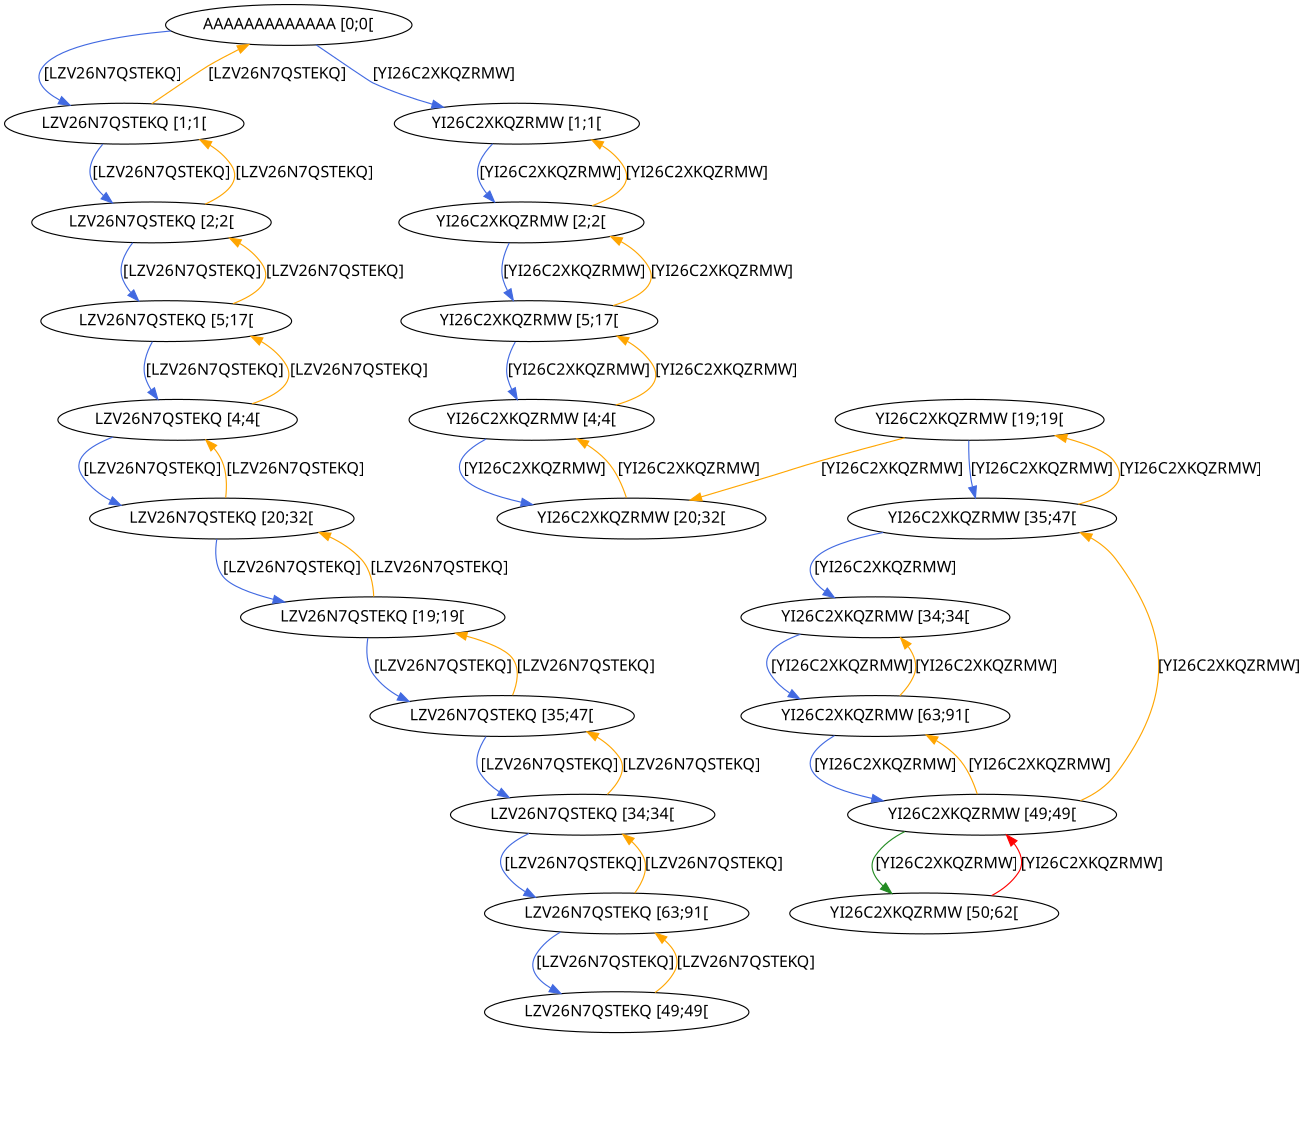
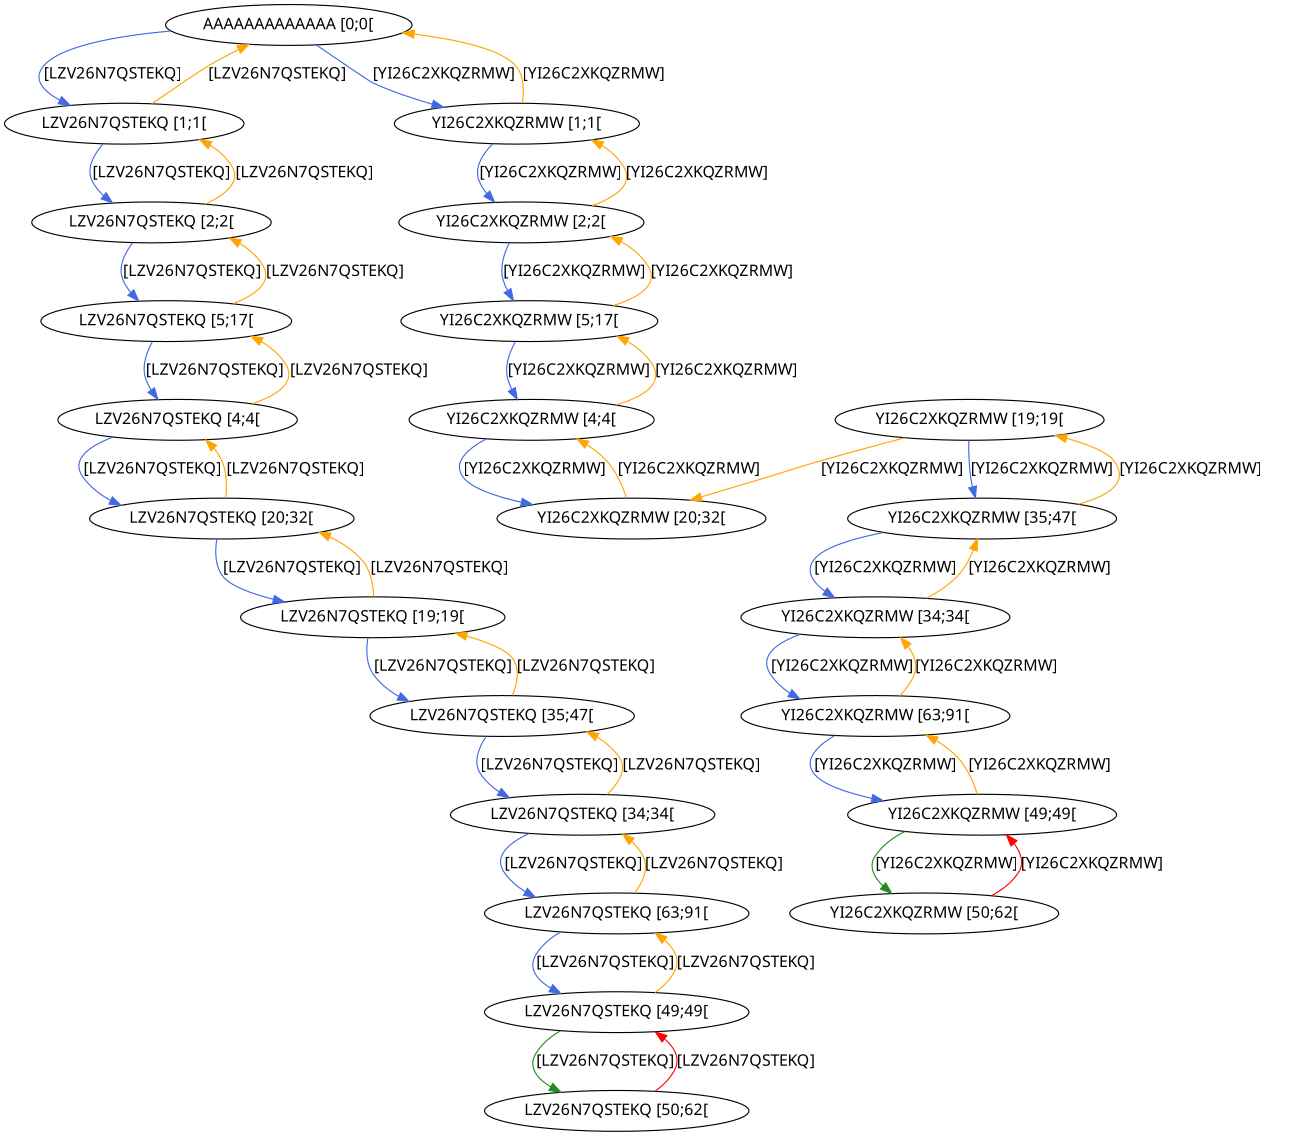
edge "YI26C2XKQZRMW [1;1[" -> "AAAAAAAAAAAAA [0;0[": added, label "[YI26C2XKQZRMW]"
edge "YI26C2XKQZRMW [49;49[" -> "YI26C2XKQZRMW [35;47[": now "YI26C2XKQZRMW [34;34[" -> "YI26C2XKQZRMW [35;47["
node "LZV26N7QSTEKQ [50;62[": added
